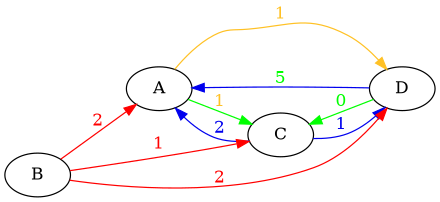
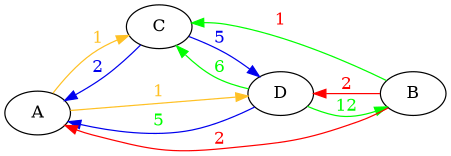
edge "D" -> "C": label "0" -> "6"
edge "A" -> "C": color green1 -> goldenrod1
edge "D" -> "B": added, label "12"
edge "C" -> "D": label "1" -> "5"
edge "B" -> "C": color red1 -> green1
